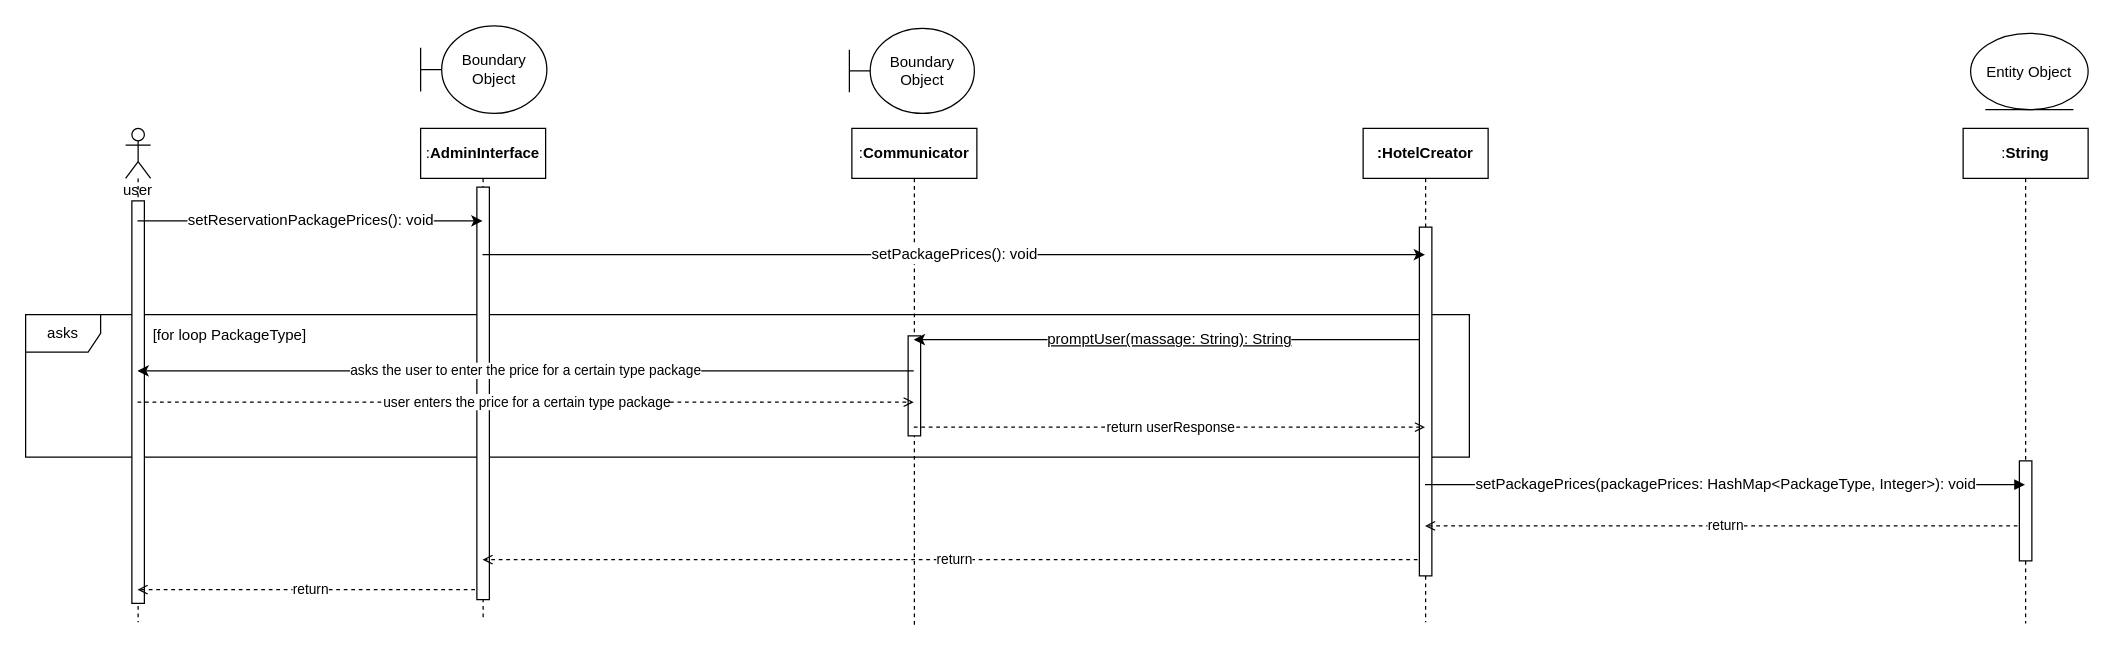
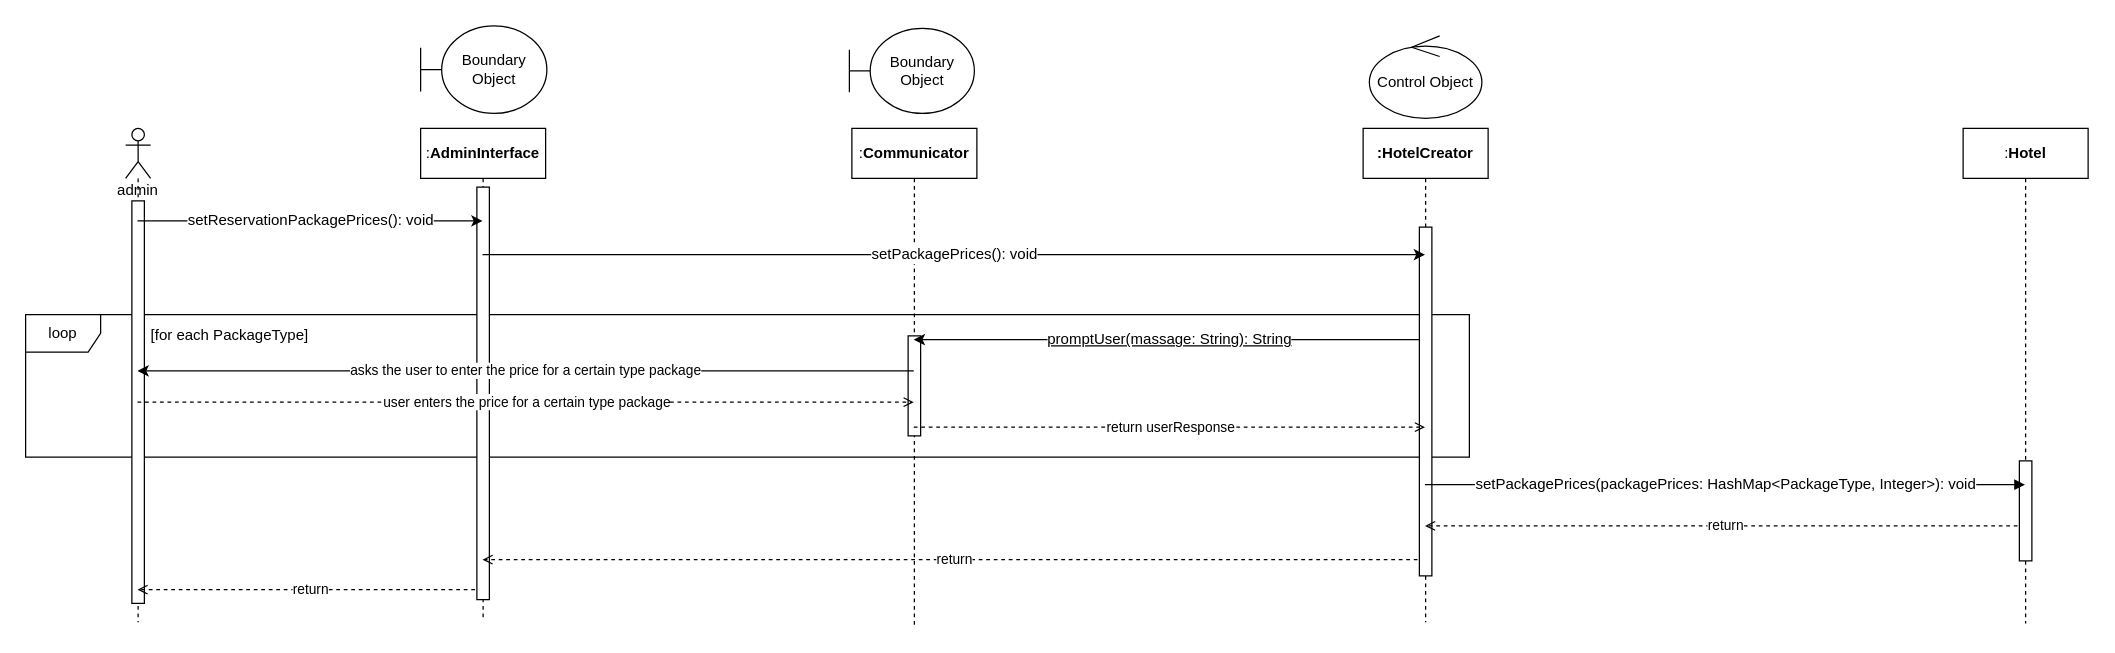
node "Entity Object": removed
node "Control Object": added
node ":String": label ":String" -> ":Hotel"
node "user": label "user" -> "admin"
node "asks": label "asks" -> "loop"
node "[for loop PackageType]": label "[for loop PackageType]" -> "[for each PackageType]"
